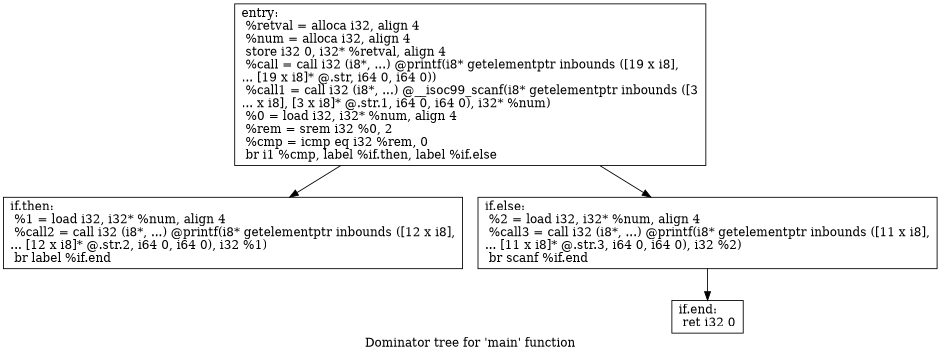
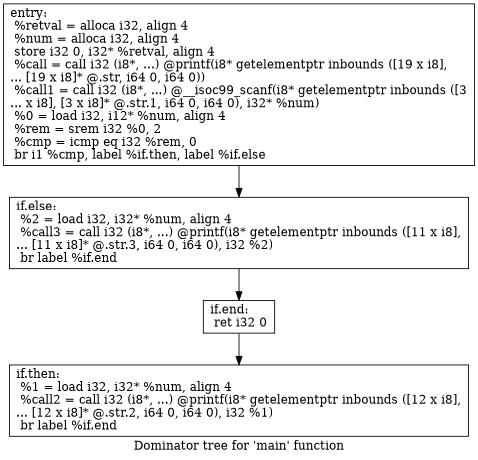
node "entry:": text "%0 = load i32, i32* %num, align 4" -> "%0 = load i32, i12* %num, align 4"
edge "entry:" -> "if.then:": now "if.end:" -> "if.then:"
node "if.else:": text "br scanf %if.end" -> "br label %if.end"
